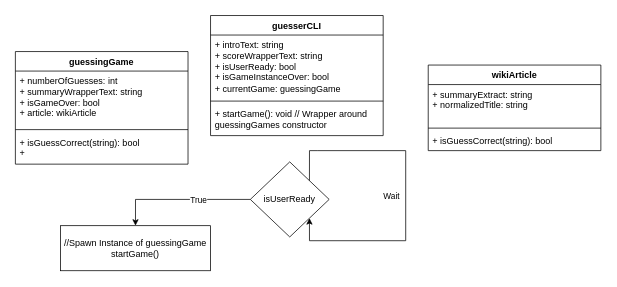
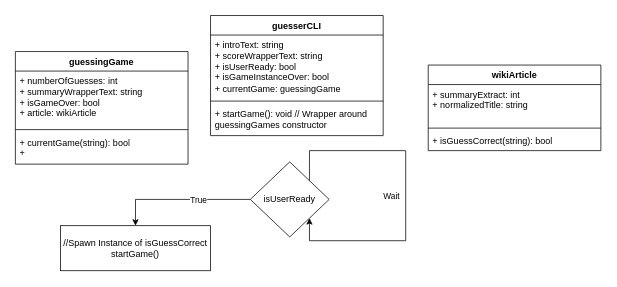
node "+ summaryExtract: string + normalizedTitle: string": label "+ summaryExtract: string + normalizedTitle: string" -> "+ summaryExtract: int + normalizedTitle: string"
node "+ isGuessCorrect(string): bool +": label "+ isGuessCorrect(string): bool +" -> "+ currentGame(string): bool +"
node "//Spawn Instance of guessingGame startGame()": label "//Spawn Instance of guessingGame startGame()" -> "//Spawn Instance of isGuessCorrect startGame()"
